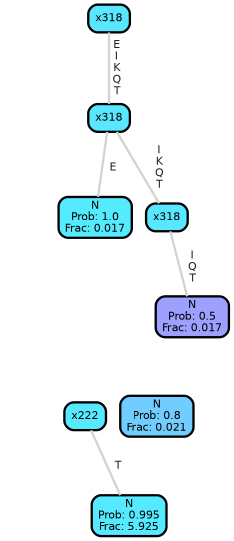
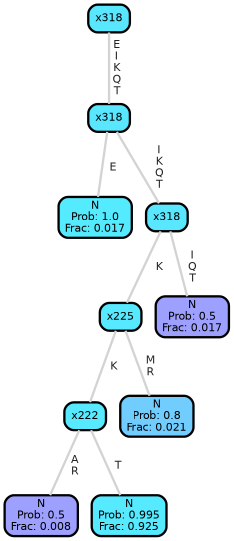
node "x225": added
node "N Prob: 0.5 Frac: 0.008": added
node "N Prob: 0.995 Frac: 5.925": label "N Prob: 0.995 Frac: 5.925" -> "N Prob: 0.995 Frac: 0.925"
